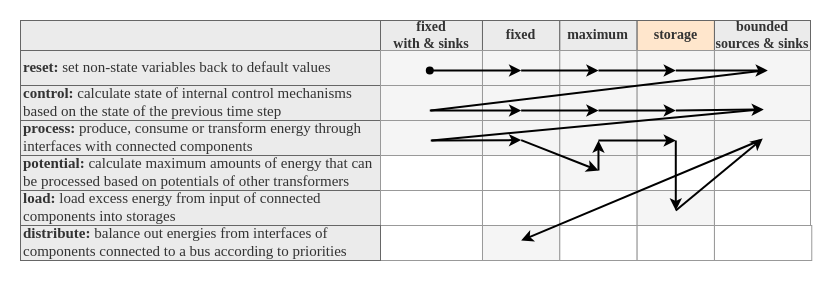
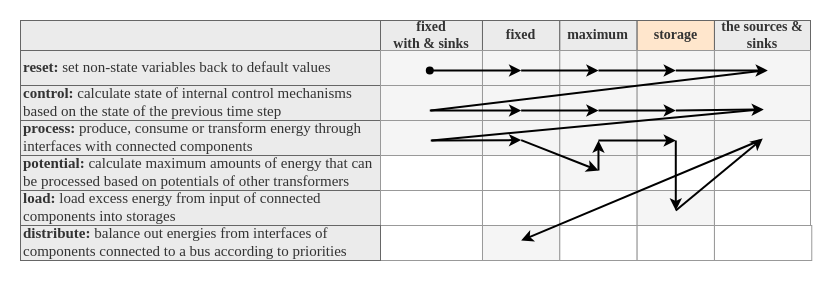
node "bounded sources & sinks": label "bounded sources & sinks" -> "the sources & sinks"
